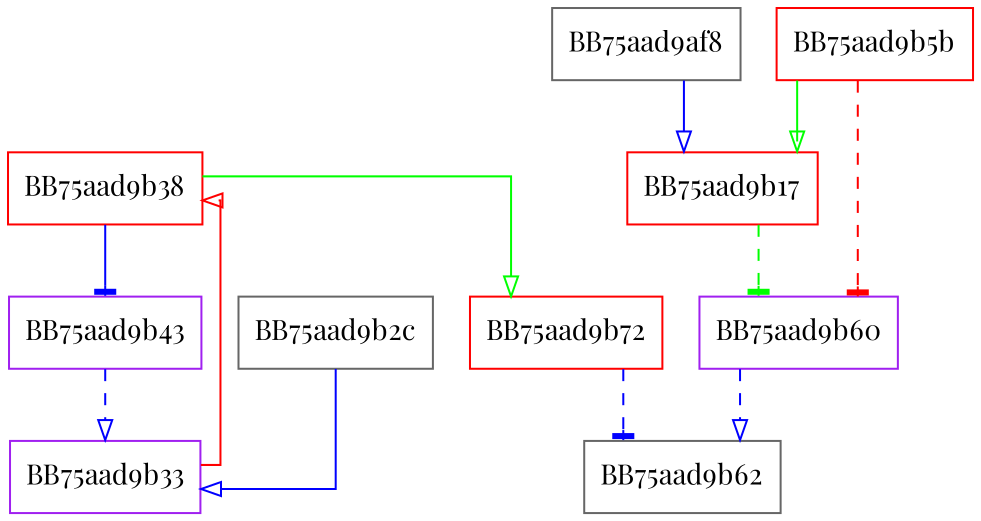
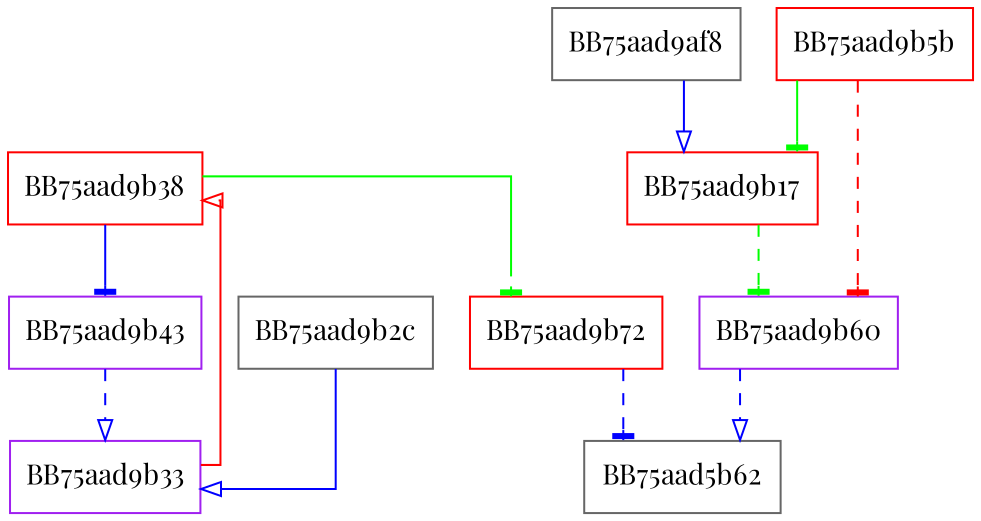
edge "BB75aad9b5b" -> "BB75aad9b17": arrowhead onormal -> tee
edge "BB75aad9b38" -> "BB75aad9b72": arrowhead onormal -> tee
node "BB75aad9b62": label "BB75aad9b62" -> "BB75aad5b62"
